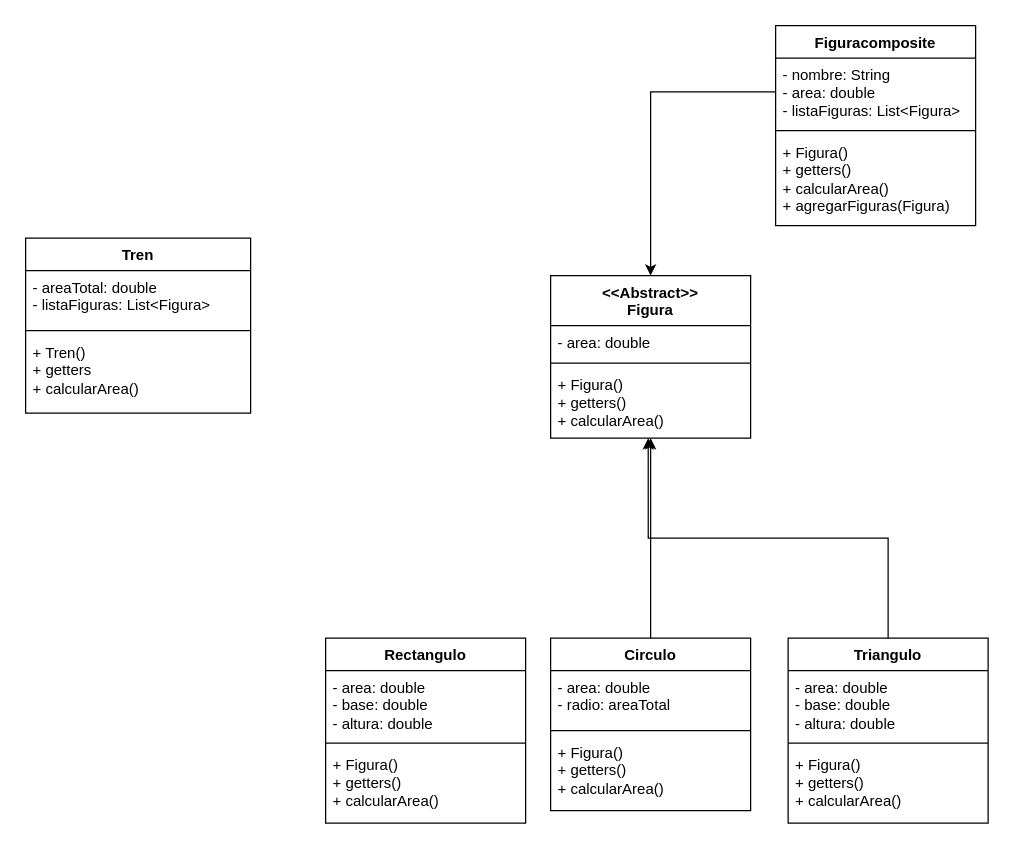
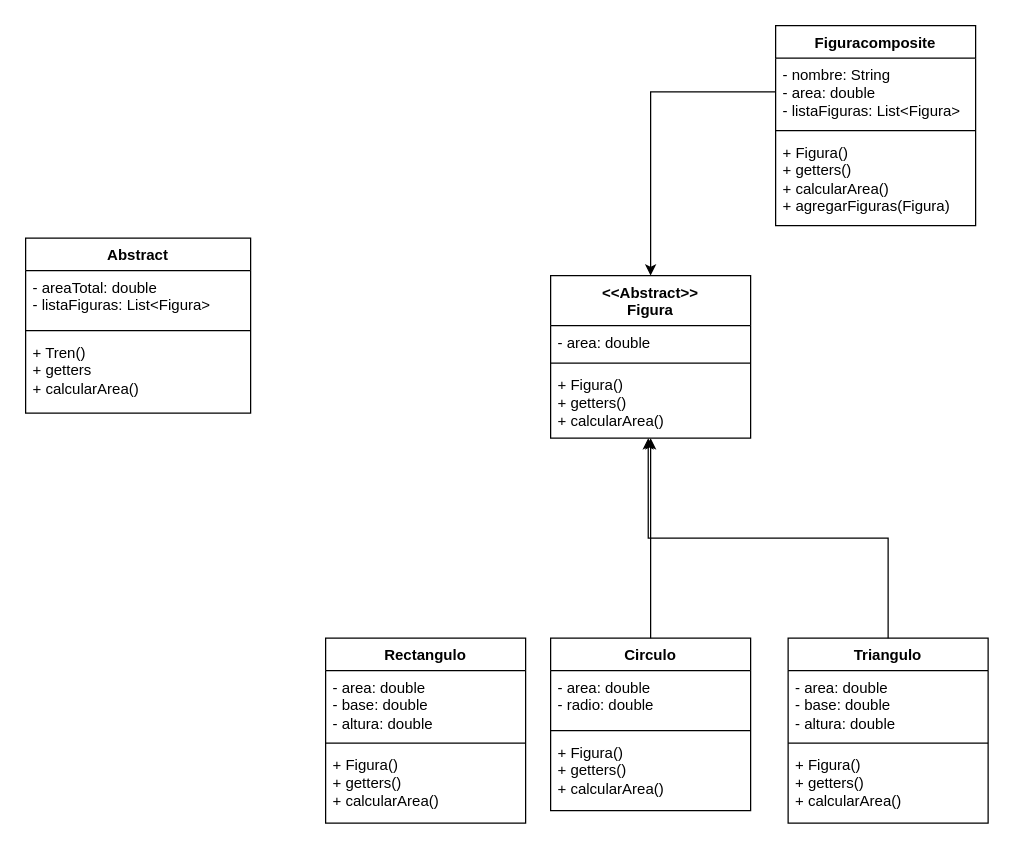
node "Tren": label "Tren" -> "Abstract"
node "- area: double - radio: areaTotal": label "- area: double - radio: areaTotal" -> "- area: double - radio: double"
